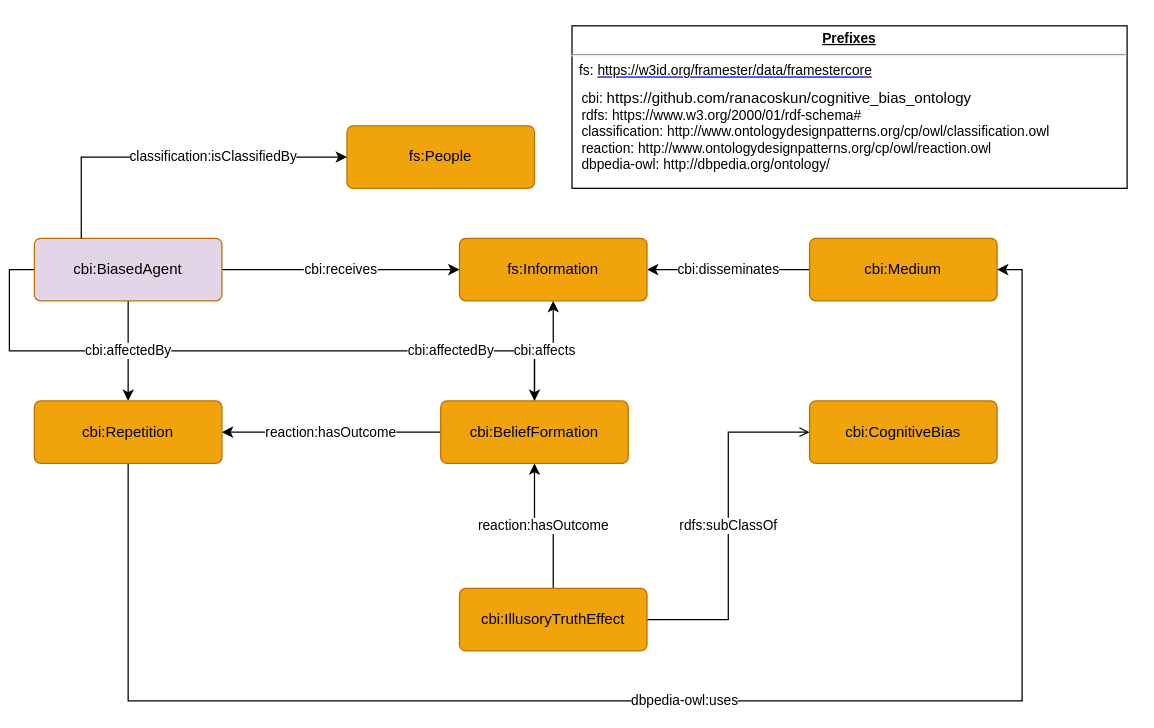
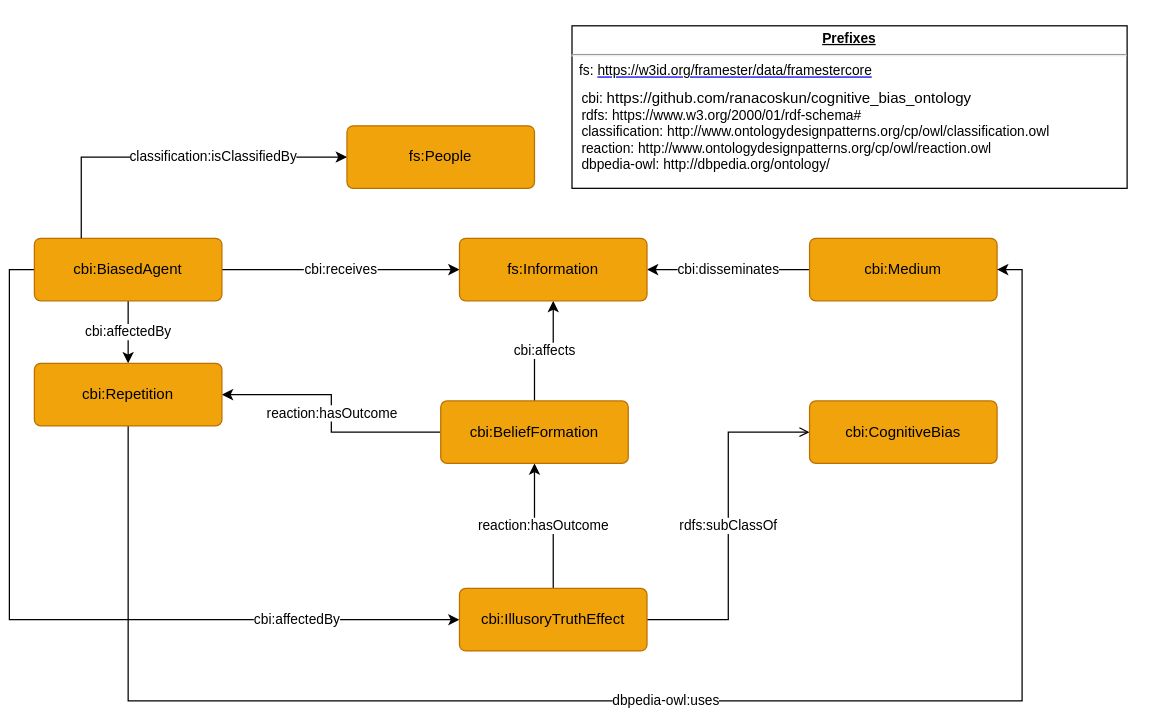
node "cbi:BiasedAgent": fillcolor #e1d5e7 -> #f0a30a
edge "cbi:BiasedAgent" -> "cbi:BeliefFormation": now "cbi:BiasedAgent" -> "cbi:IllusoryTruthEffect"
node "cbi:Repetition": moved (128, 432) -> (128, 394)
